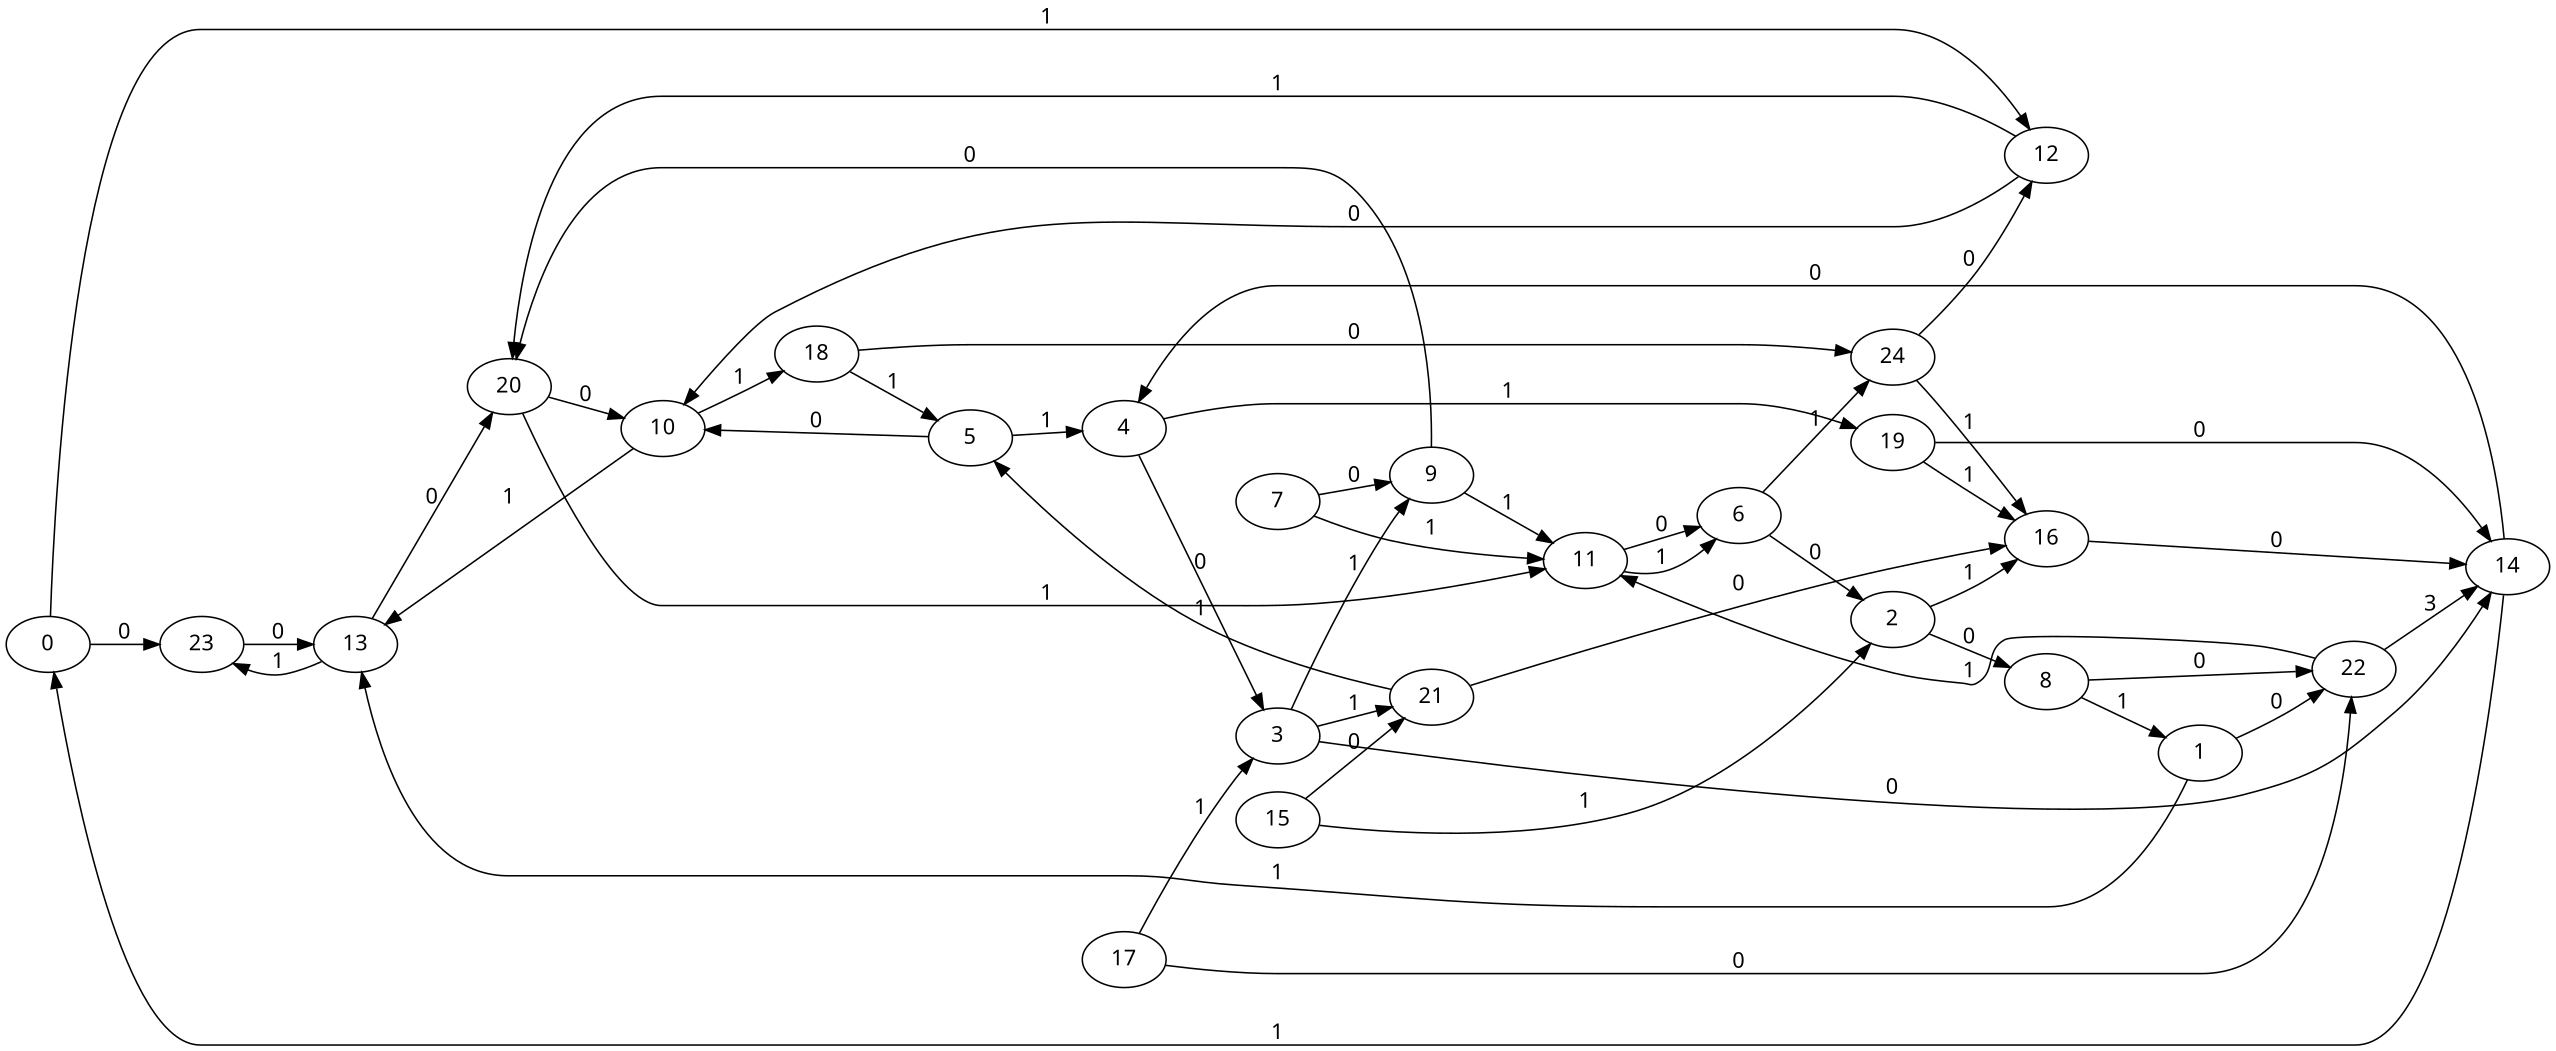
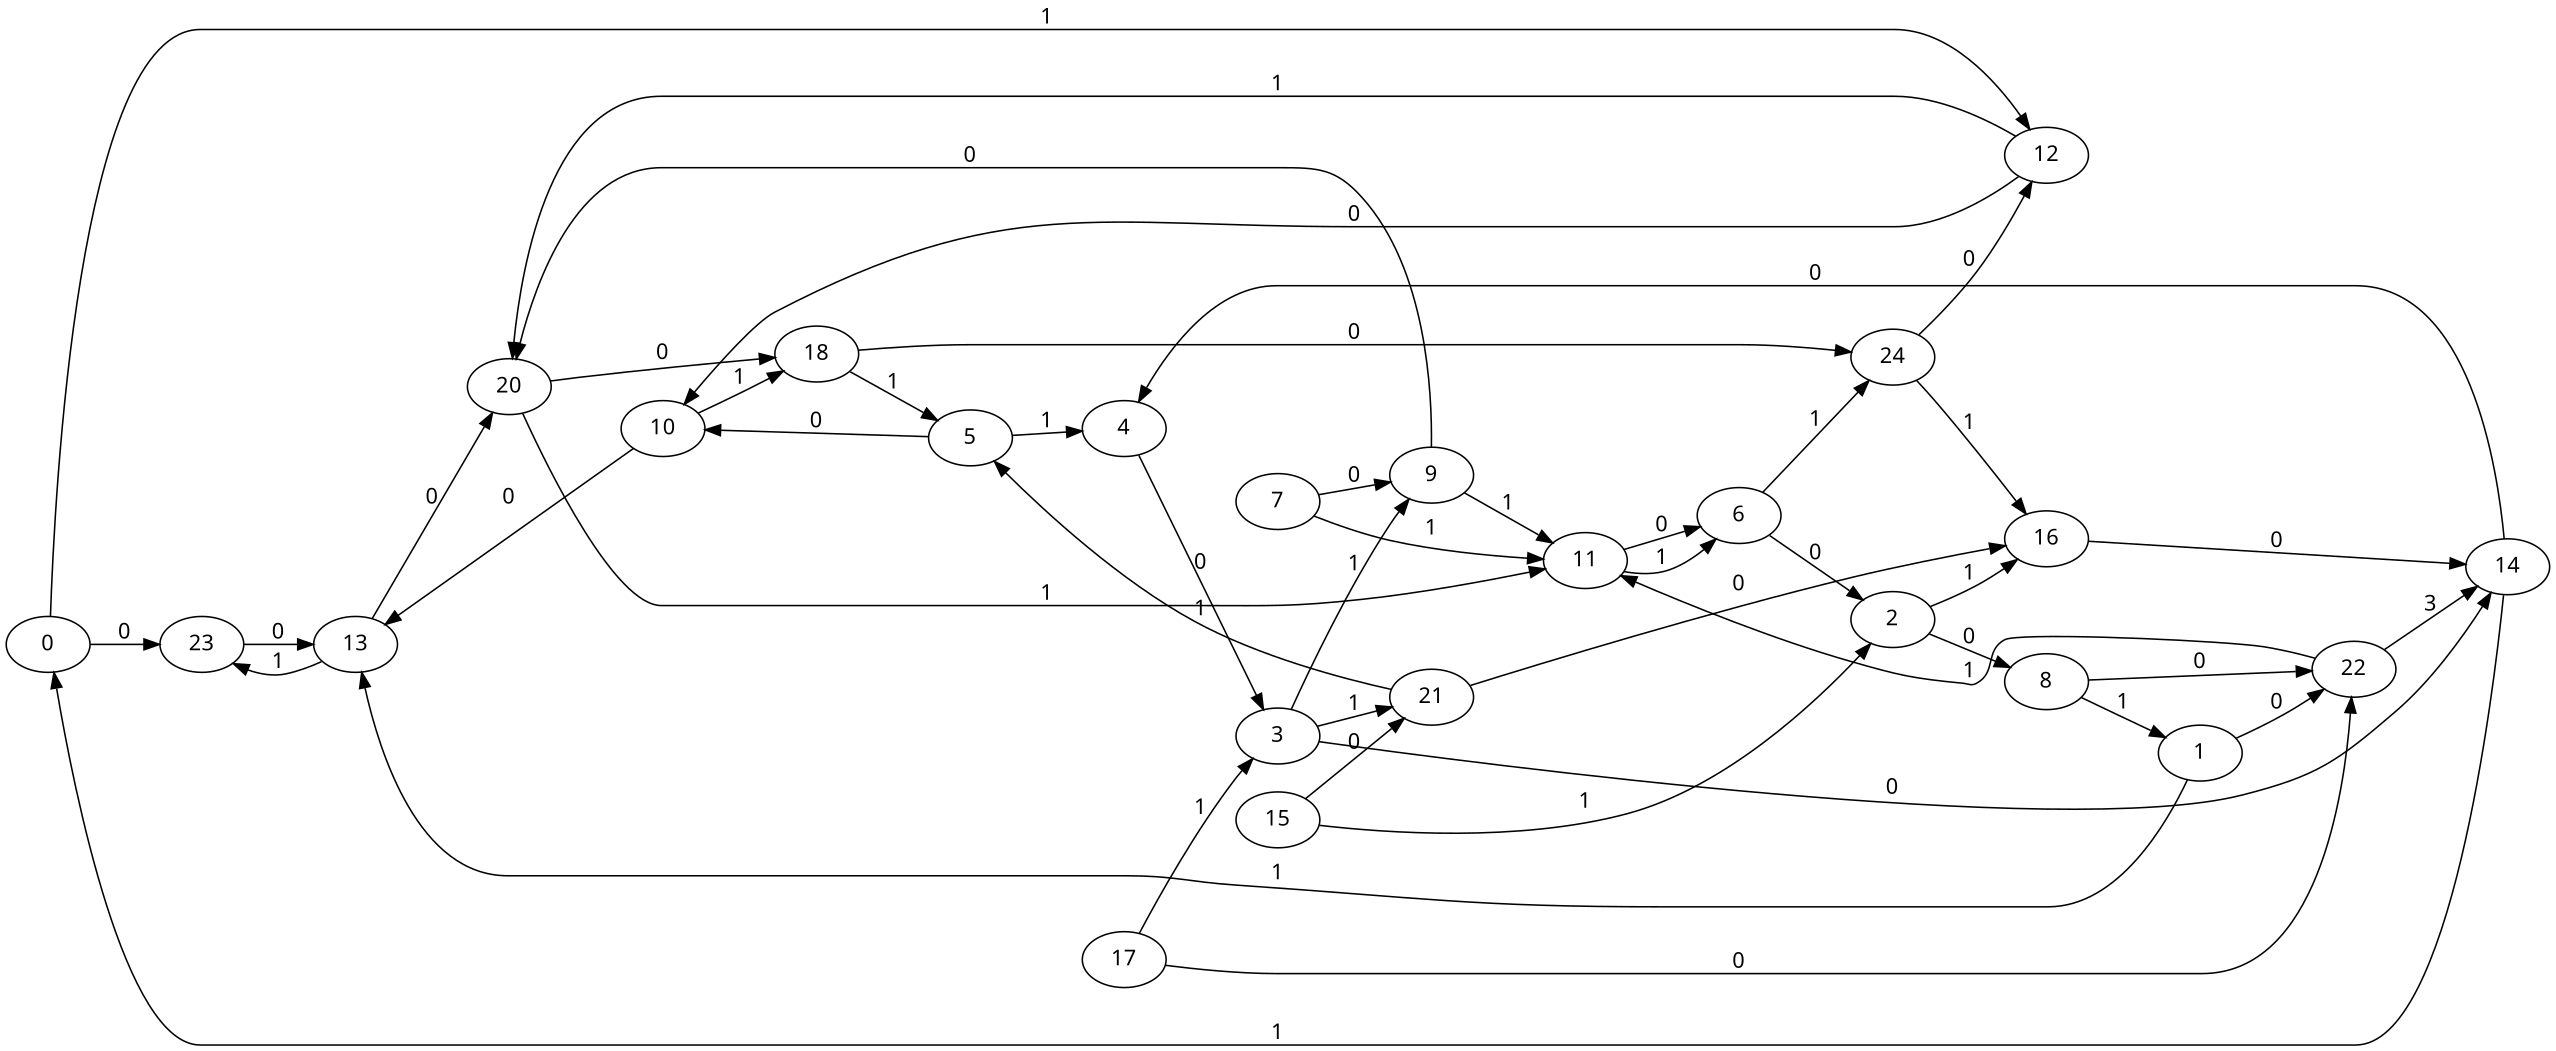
edge "20" -> "10": now "20" -> "18"
node "19": removed
edge "10" -> "13": label "1" -> "0"
